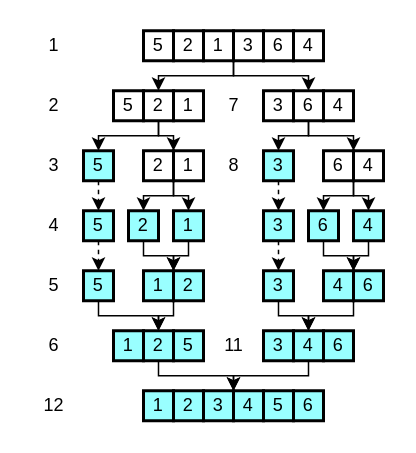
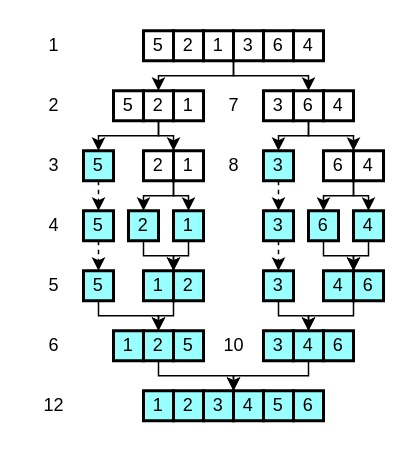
node "11": label "11" -> "10"
